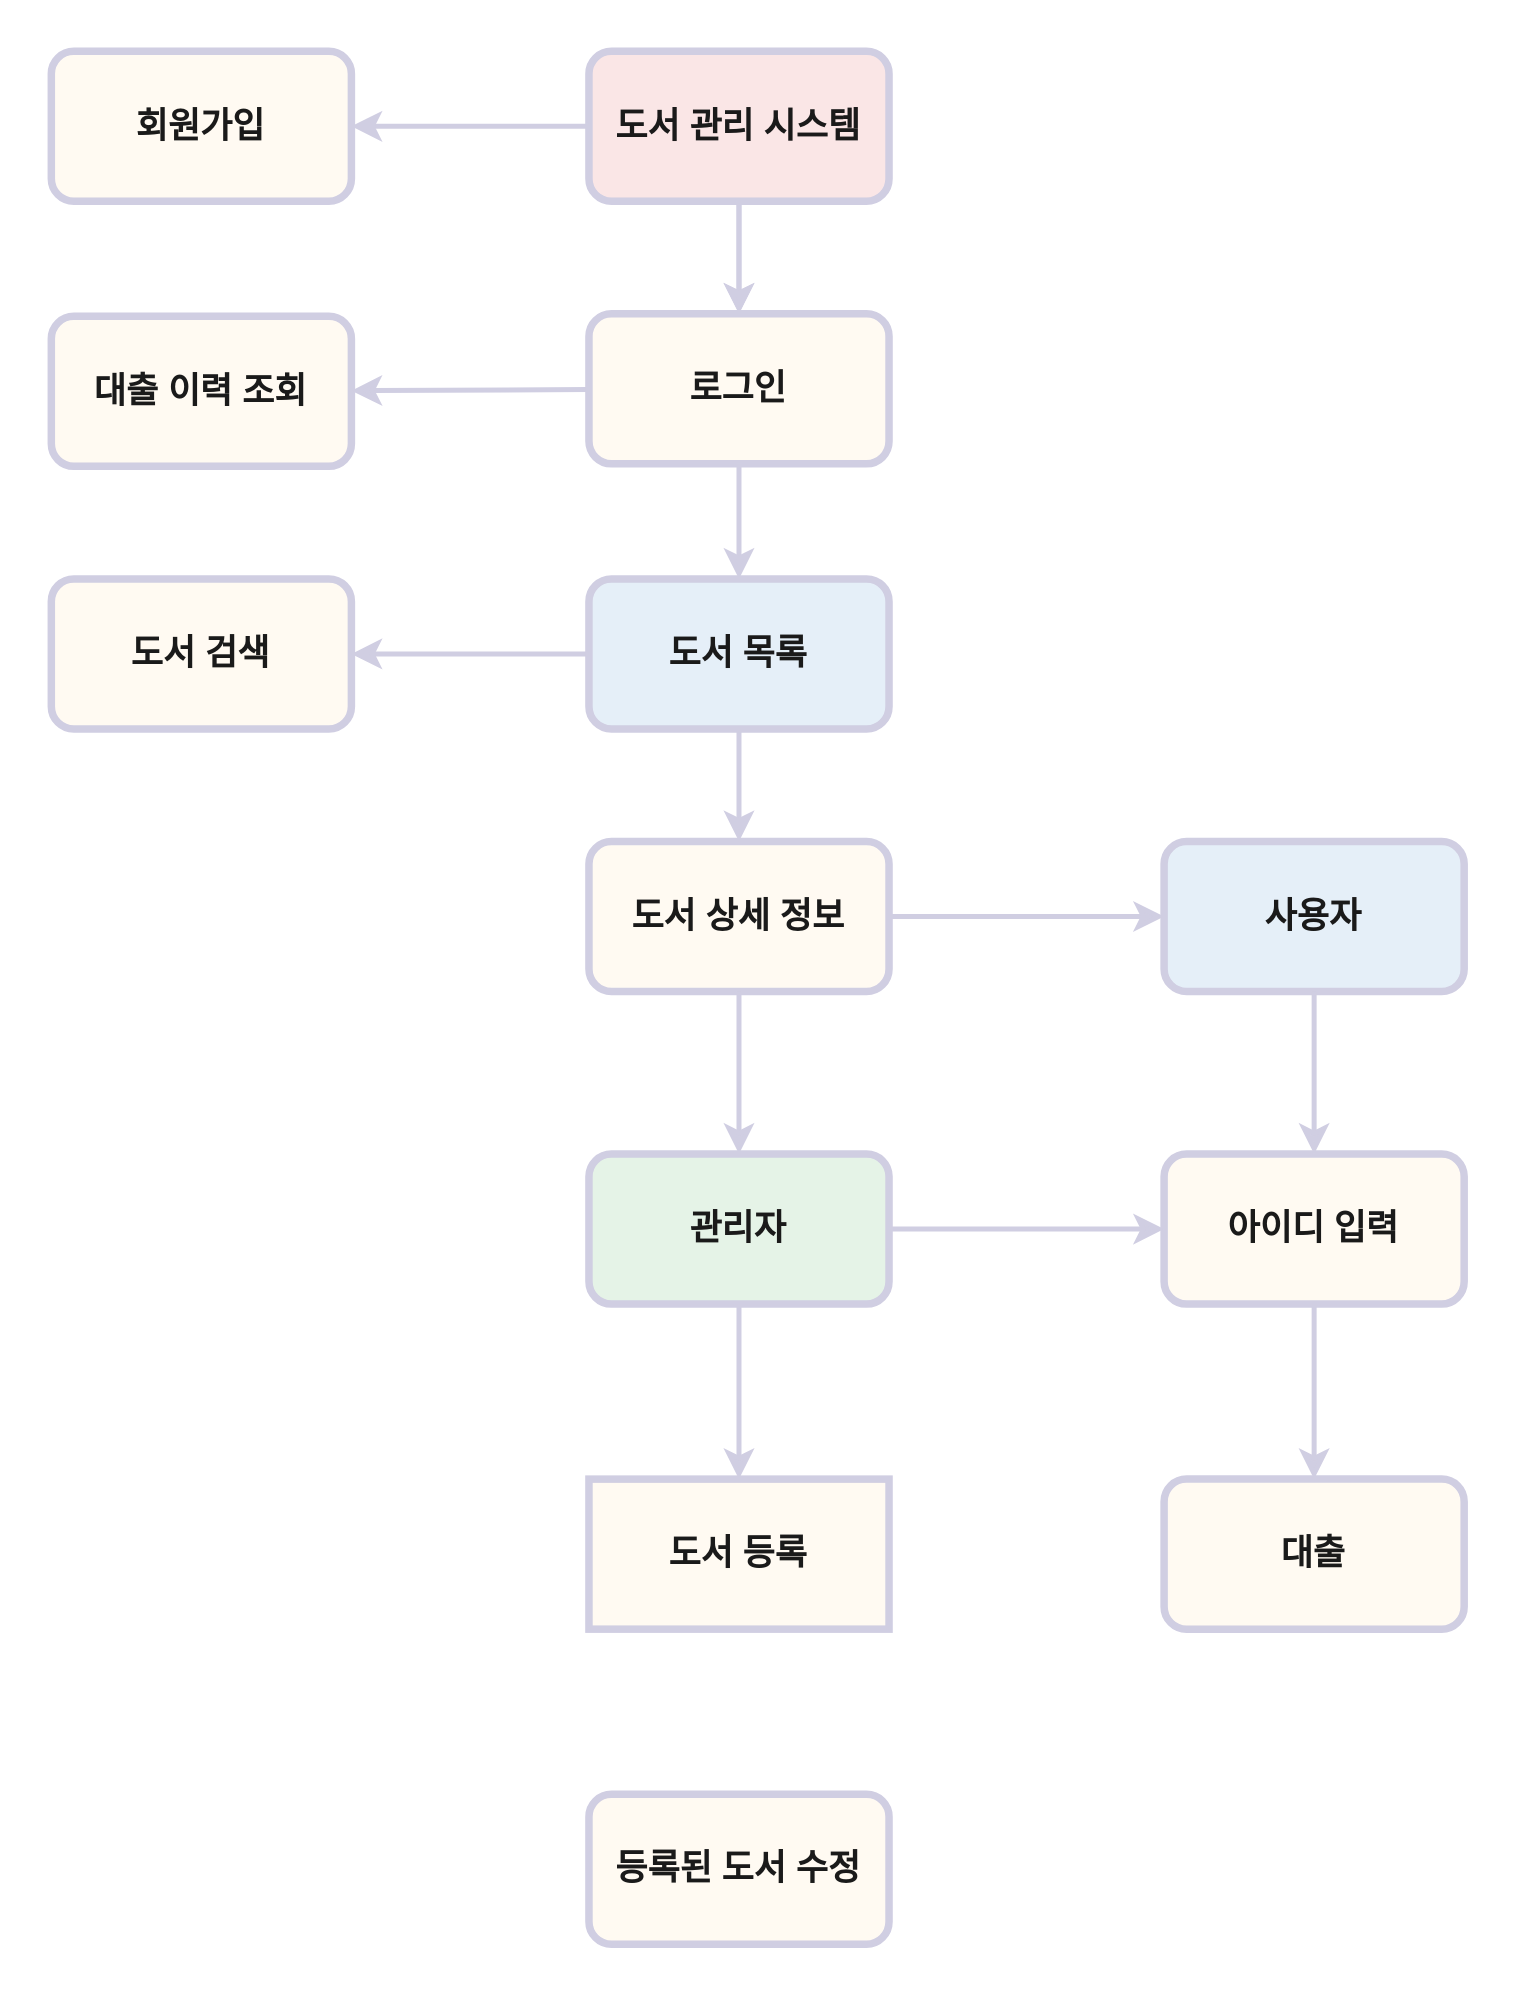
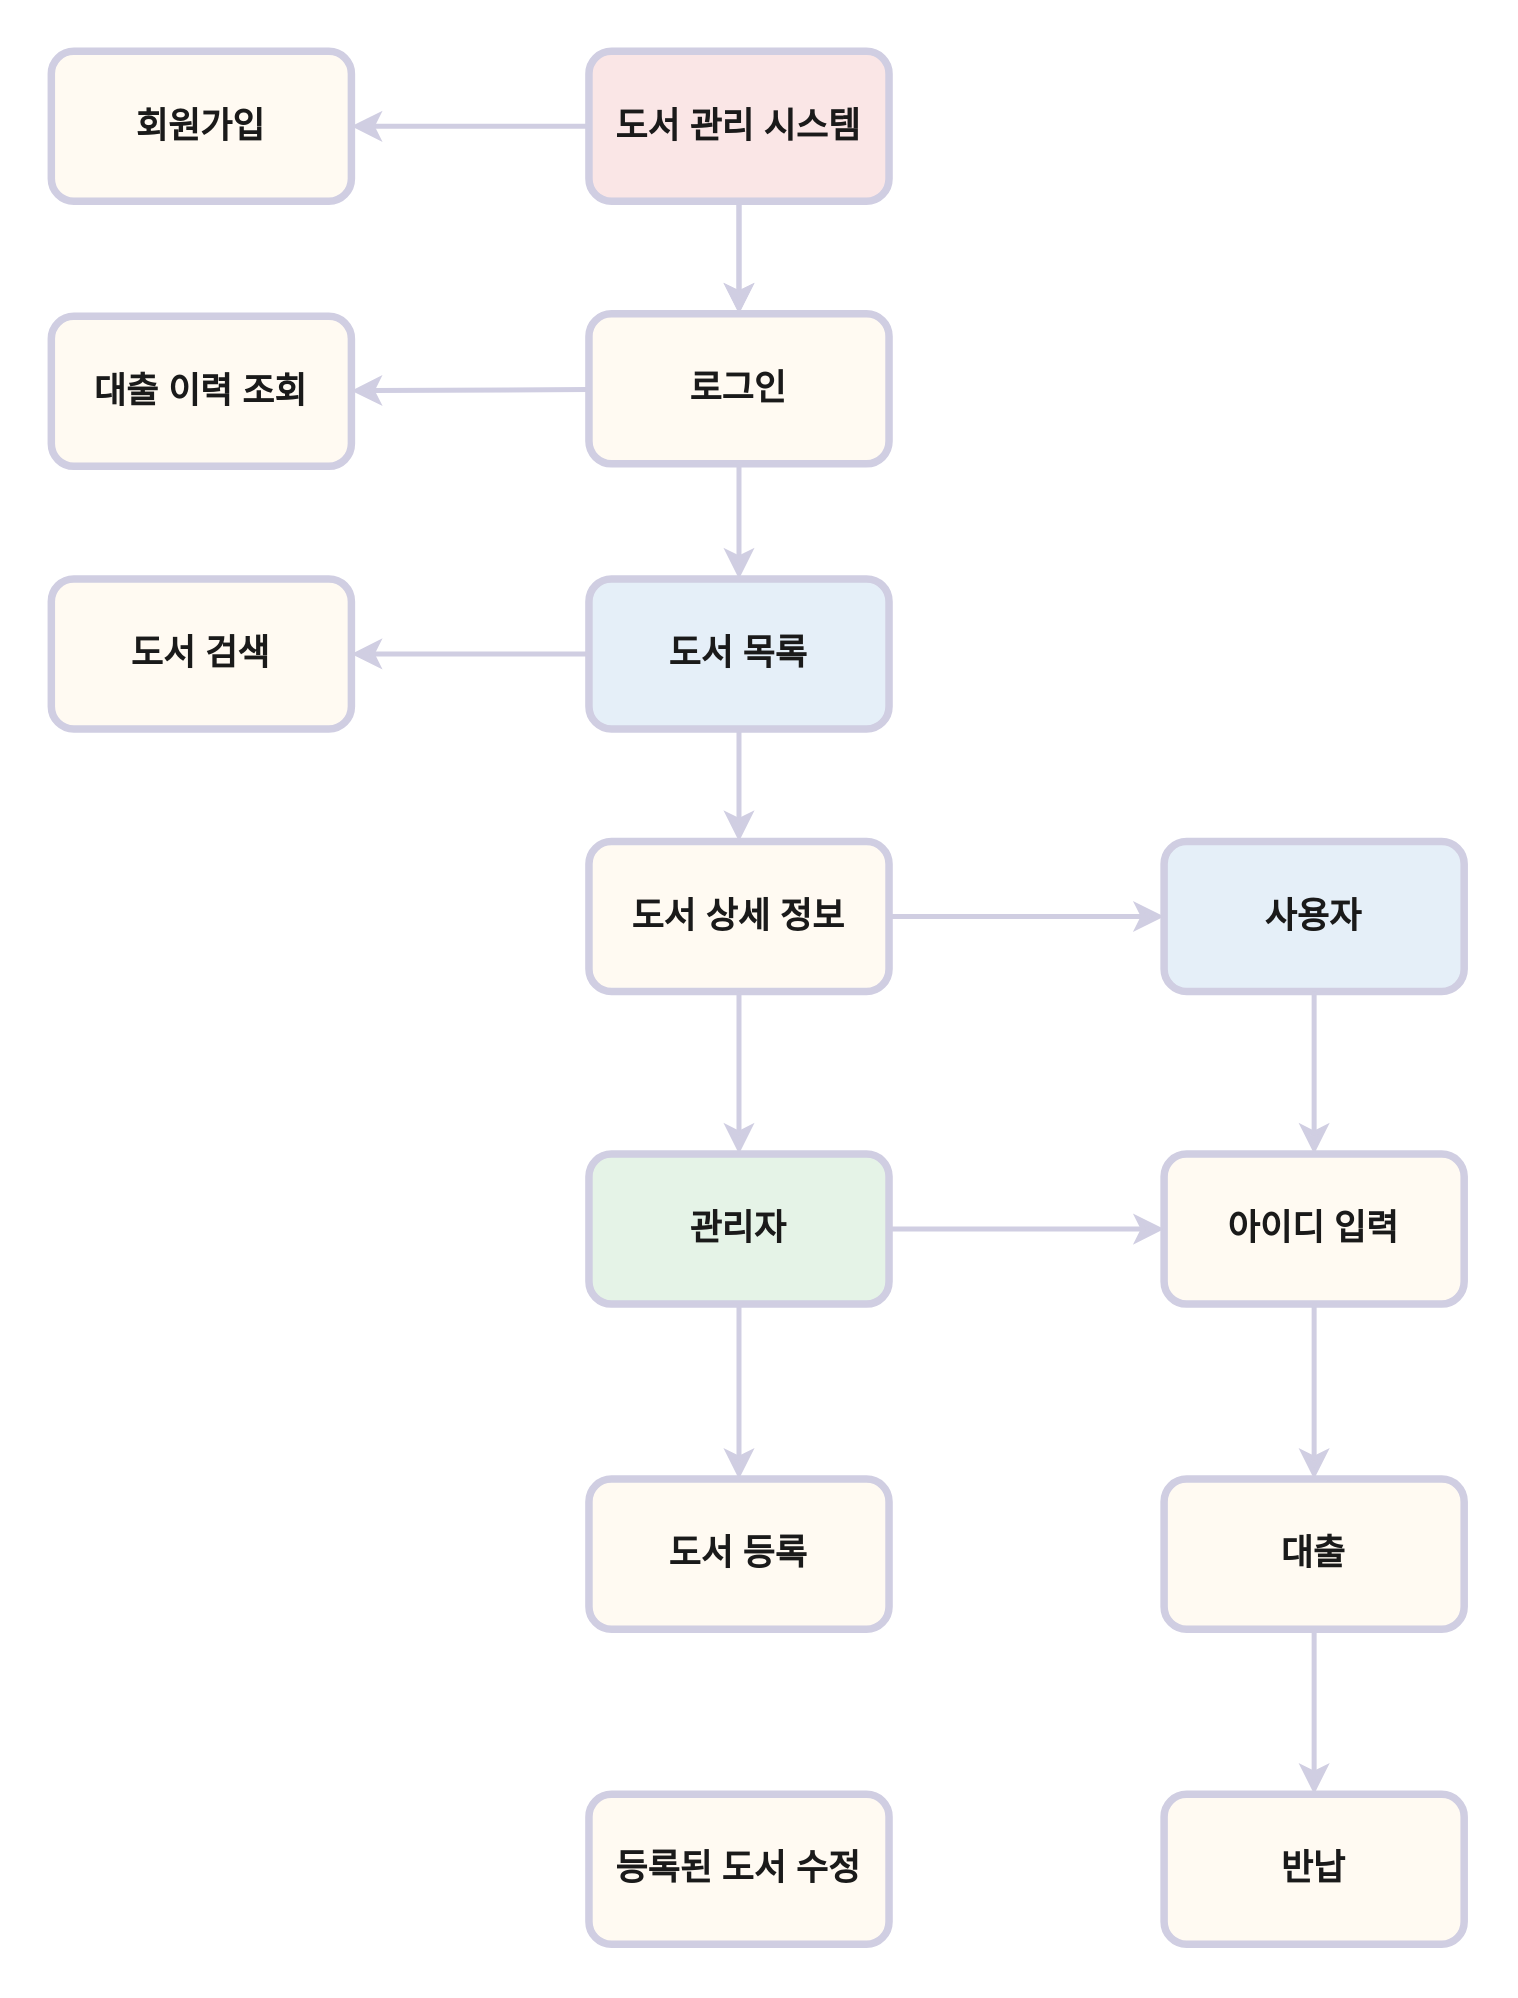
node "도서 등록": shape rectangle -> rounded rectangle
edge "대출" -> "반납": added
node "반납": added
